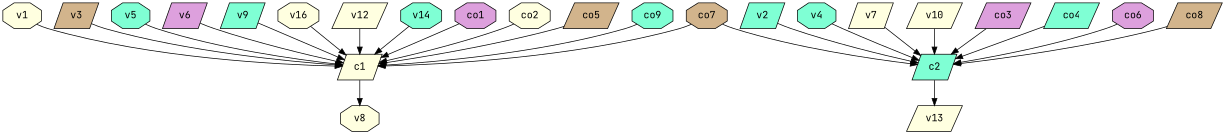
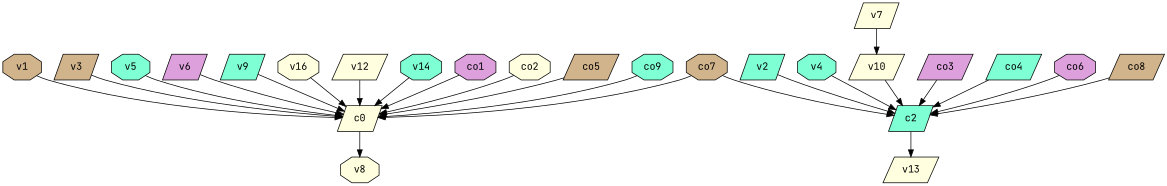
node "v1": fillcolor lightyellow -> tan
edge "v7" -> "c2": now "v7" -> "v10"
node "c1": label "c1" -> "c0"
